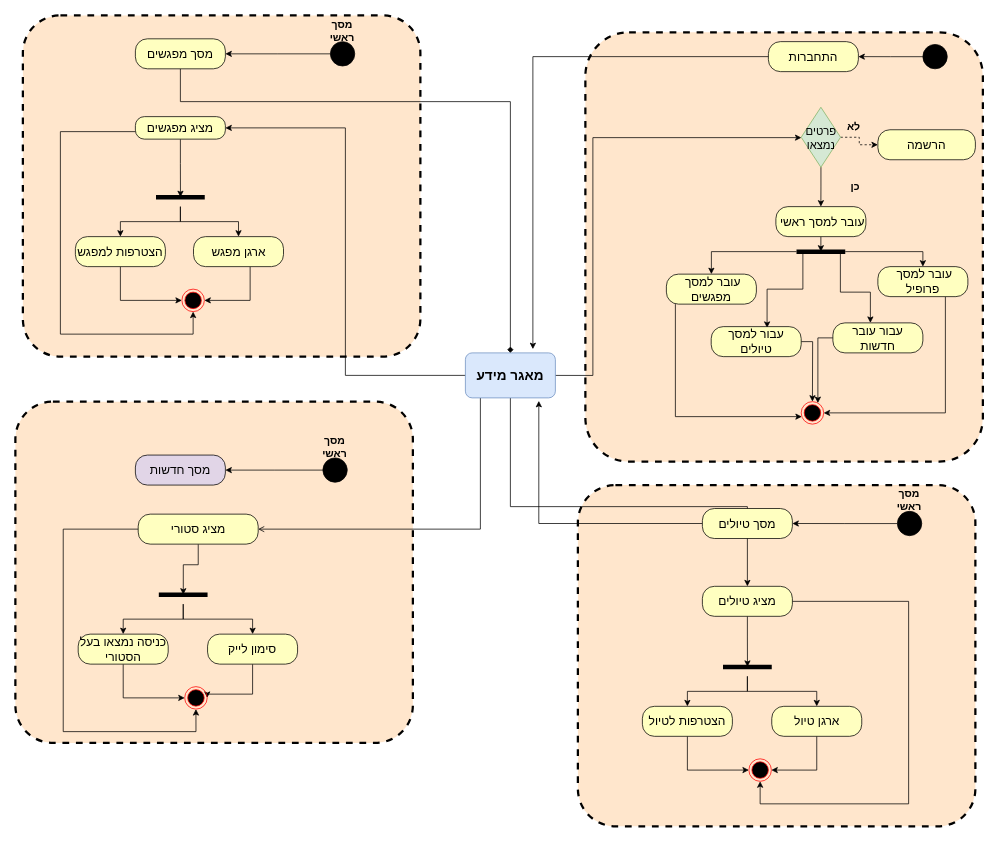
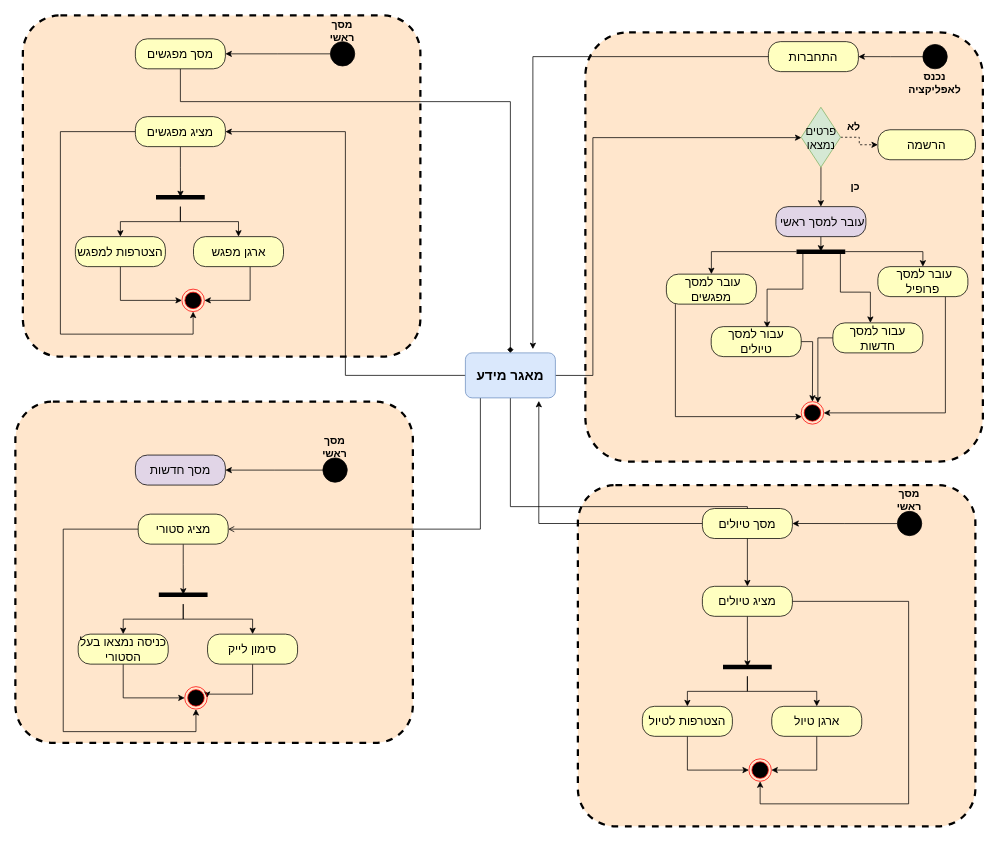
node "נכנס לאפליקציה": added
node "מציג מפגשים": size 90x23 -> 90x30
node "עובר למסך ראשי": fillcolor #ffffc0 -> #e1d5e7
node "עבור עובר חדשות": label "עבור עובר חדשות" -> "עבור למסך חדשות"
node "מציג סטורי": size 120x30 -> 90x30
